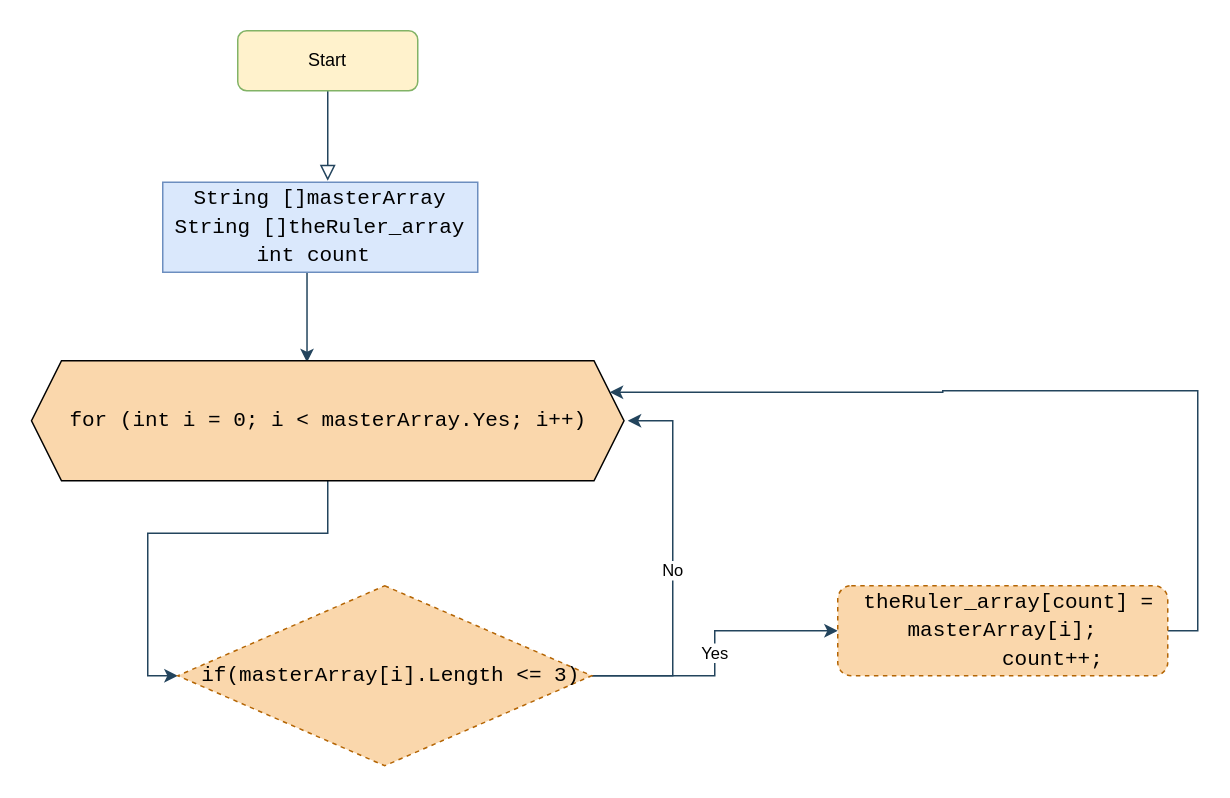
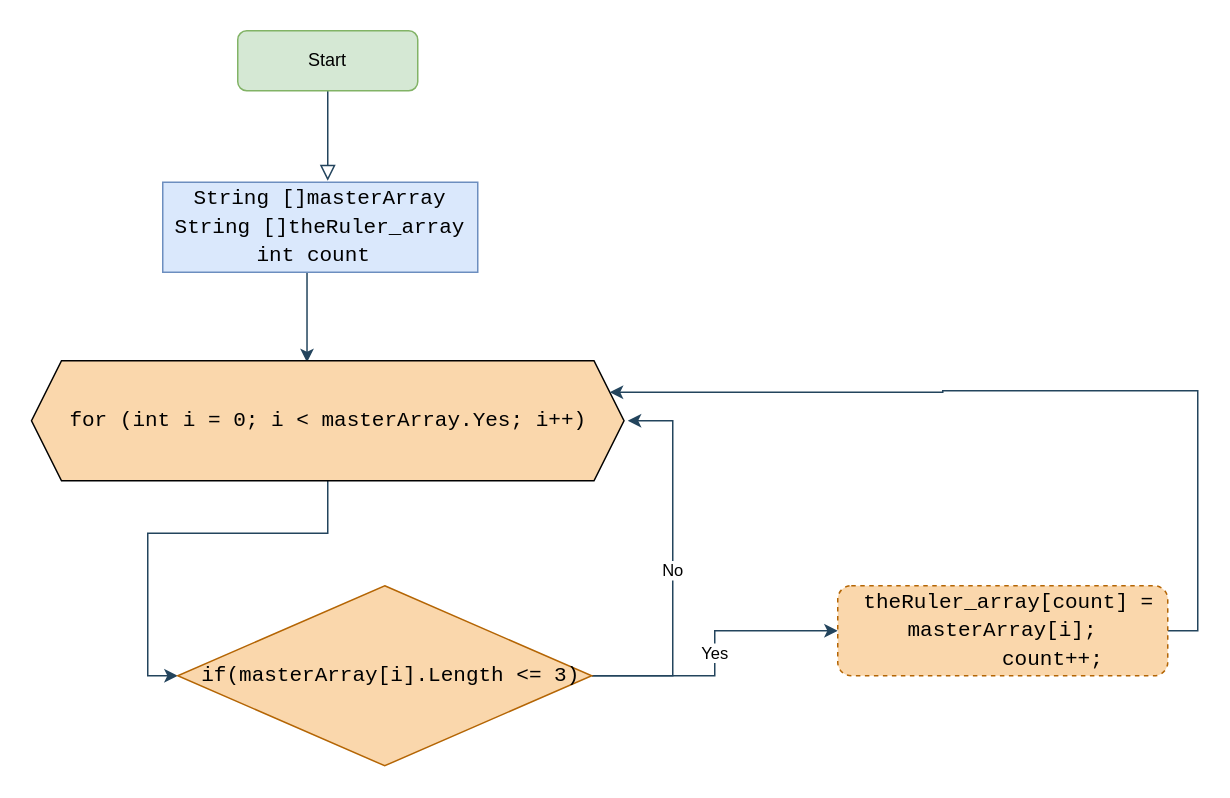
node "Start": fillcolor #fff2cc -> #d5e8d4
node "if(masterArray[i].Length <= 3)": style dashed -> solid
